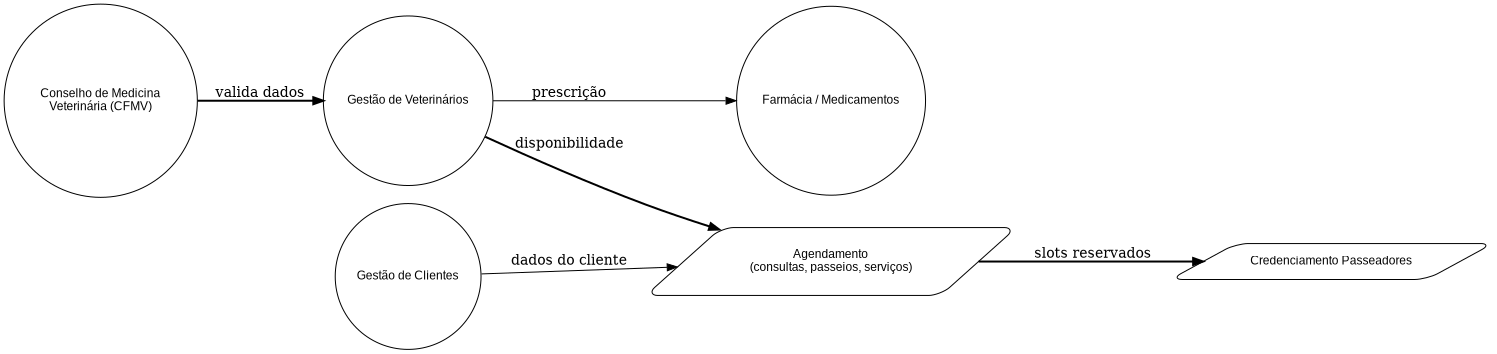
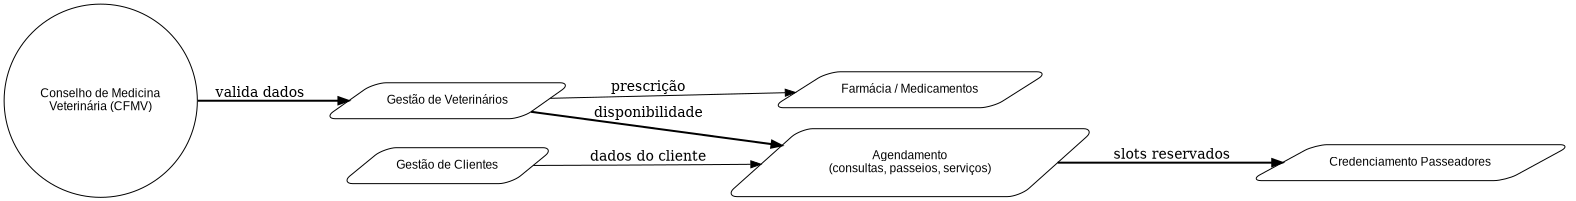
node "Gestão de Veterinários": shape circle -> parallelogram
node "Farmácia / Medicamentos": shape circle -> parallelogram
node "Gestão de Clientes": shape circle -> parallelogram
